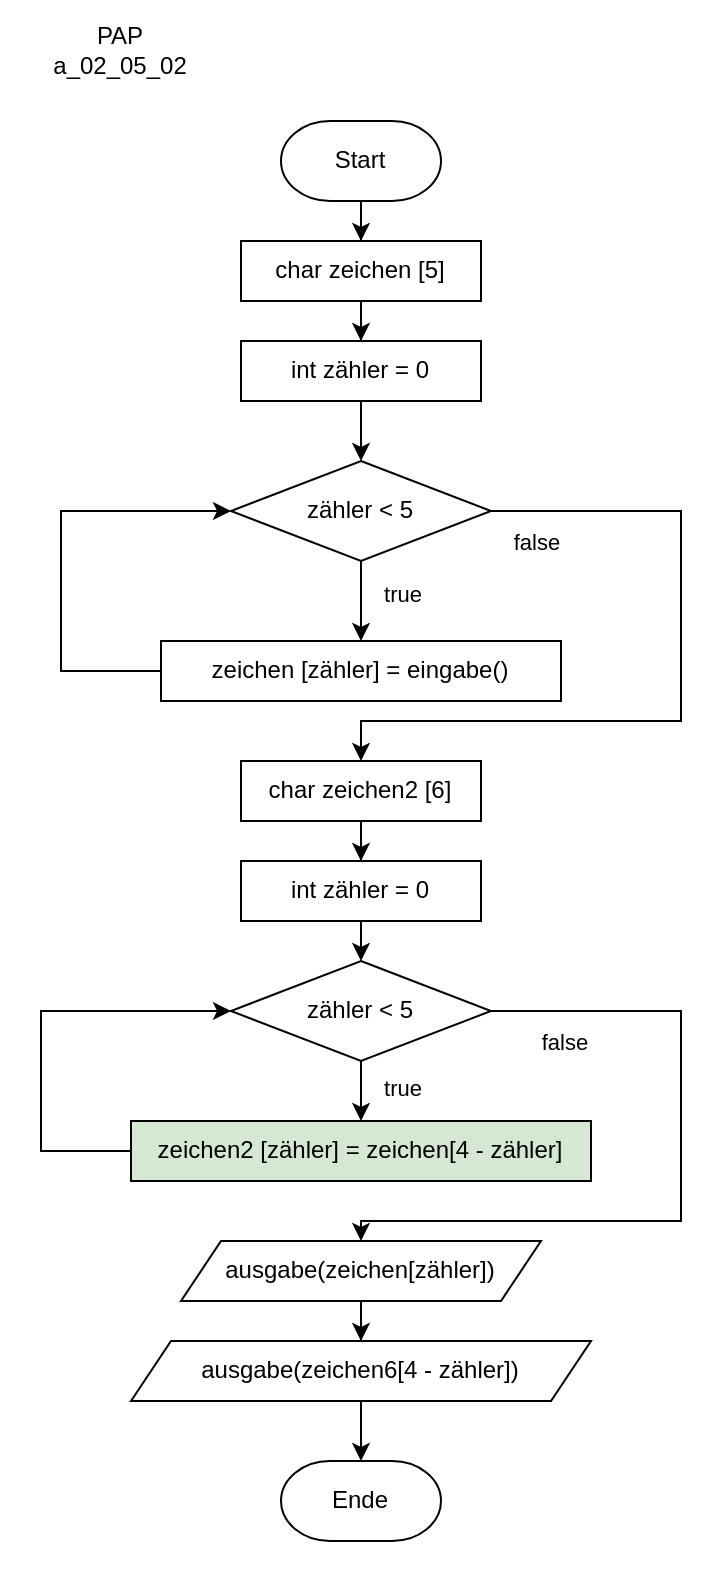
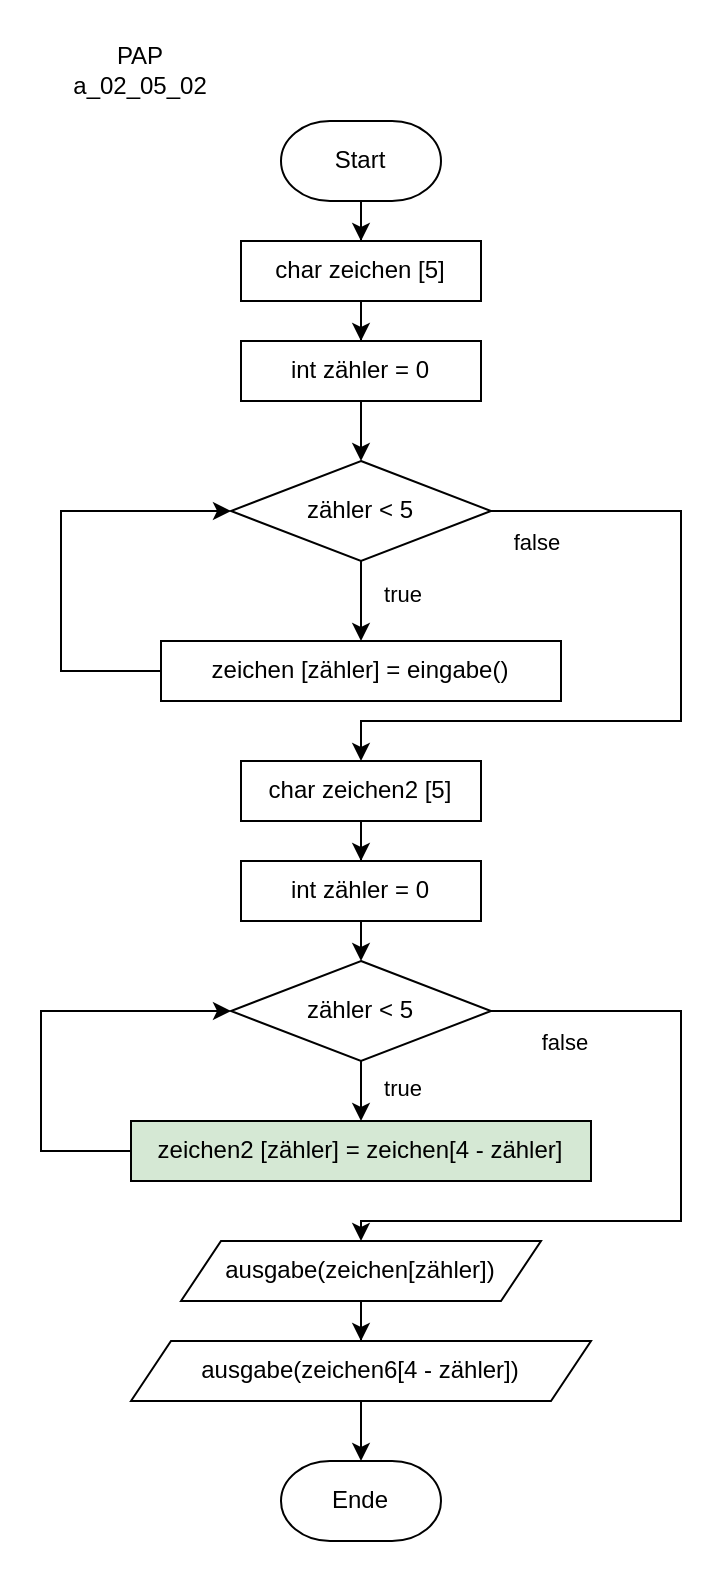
node "PAP a_02_05_02": moved (121, 51) -> (141, 71)
node "char zeichen2 [6]": label "char zeichen2 [6]" -> "char zeichen2 [5]"
